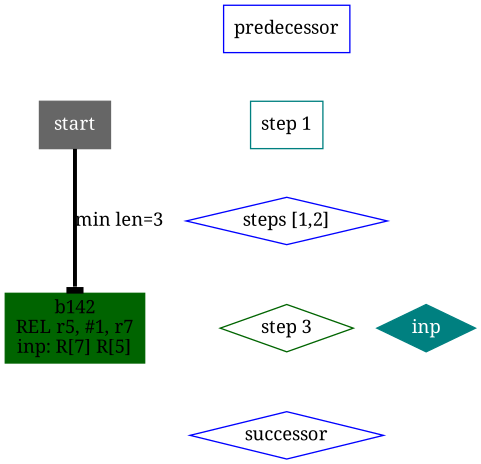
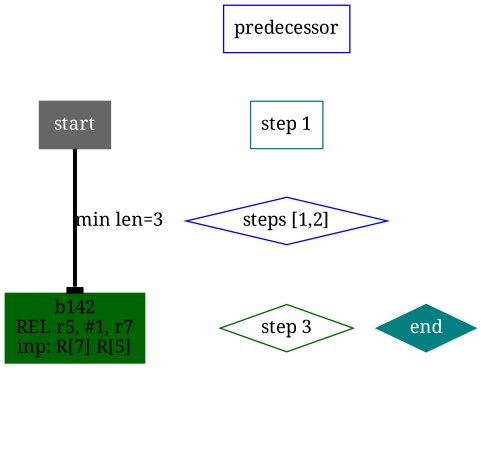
node "inp": label "inp" -> "end"
node "successor": removed
